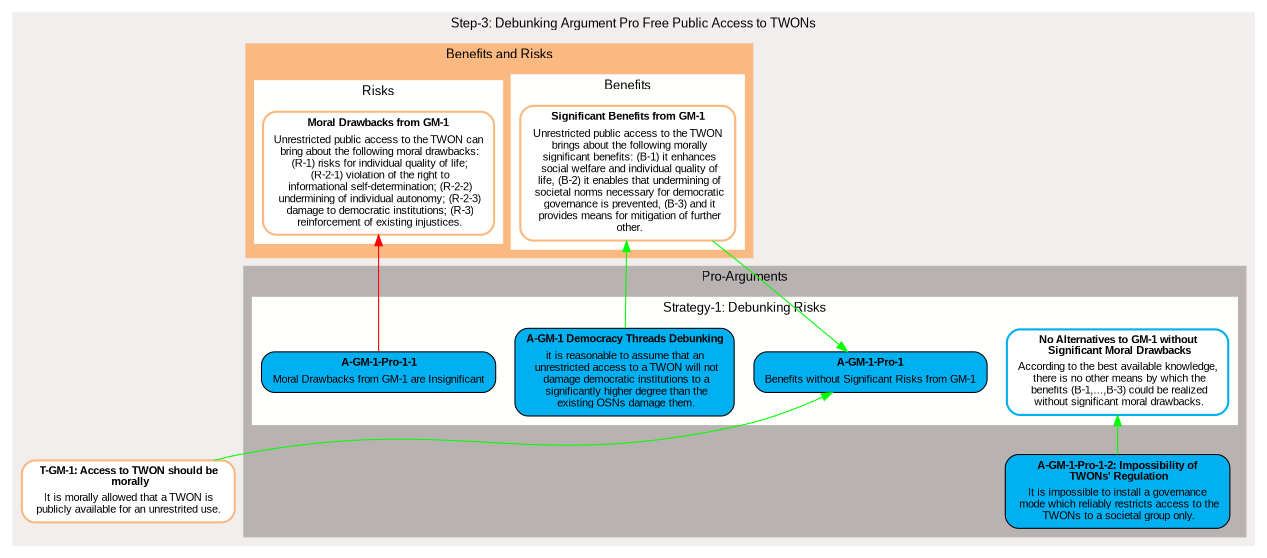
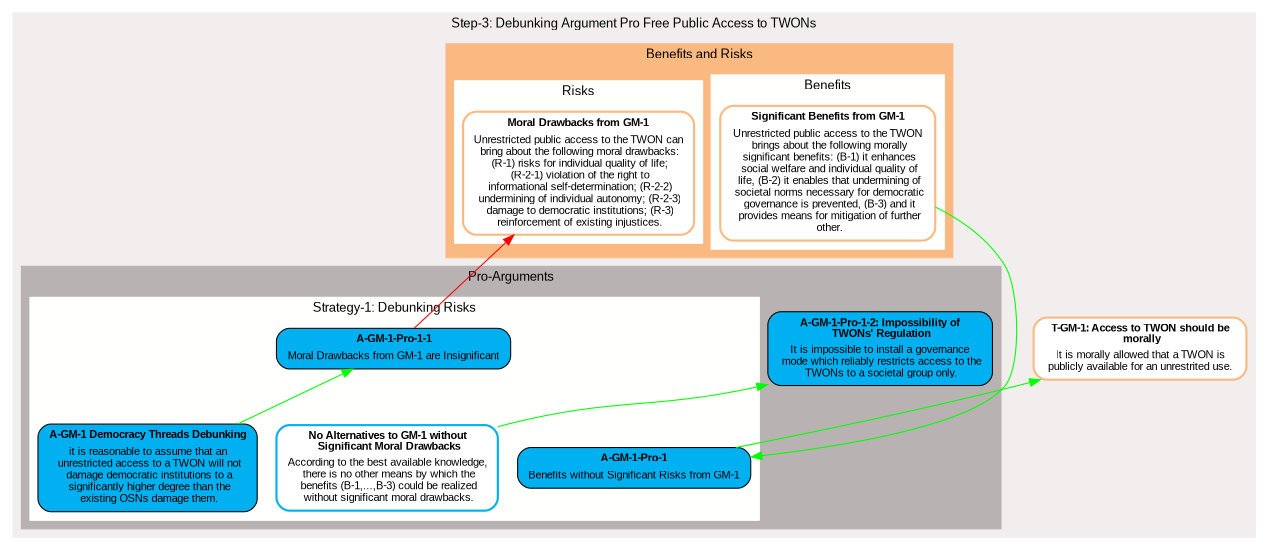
edge "A-GM-1 Democracy Threads Debunking" -> "Significant Benefits from GM-1": now "A-GM-1 Democracy Threads Debunking" -> "A-GM-1-Pro-1-1"
edge "A-GM-1-Pro-1-2: Impossibility of" -> "No Alternatives to GM-1 without": reversed
edge "T-GM-1: Access to TWON should be" -> "A-GM-1-Pro-1": reversed
